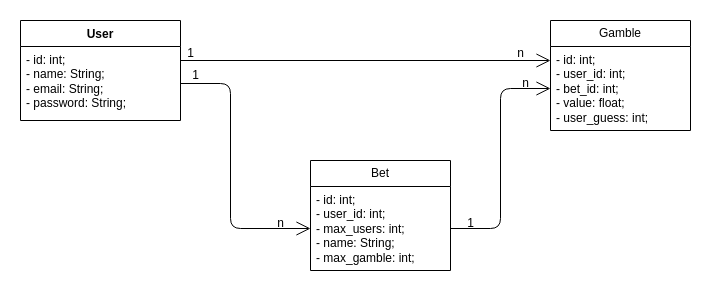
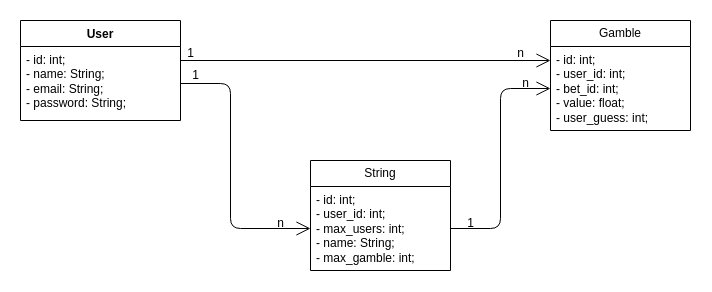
node "Bet": label "Bet" -> "String"
